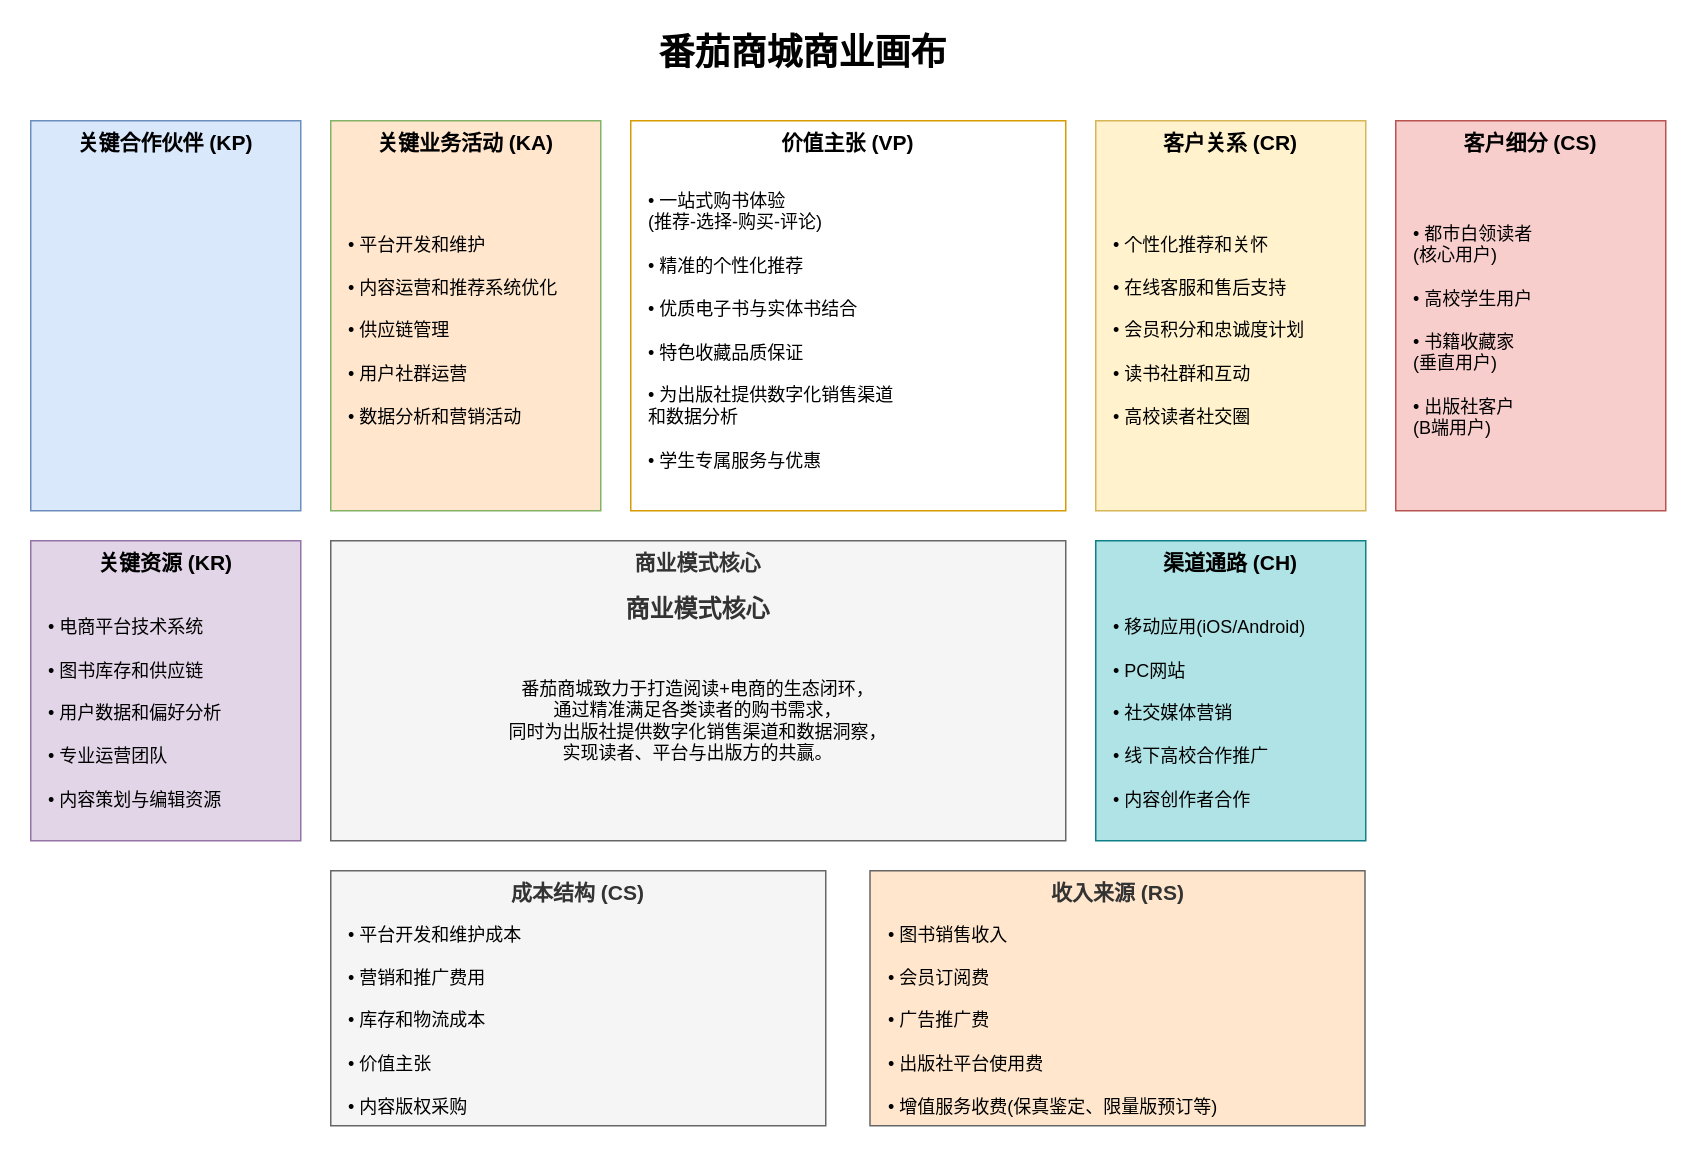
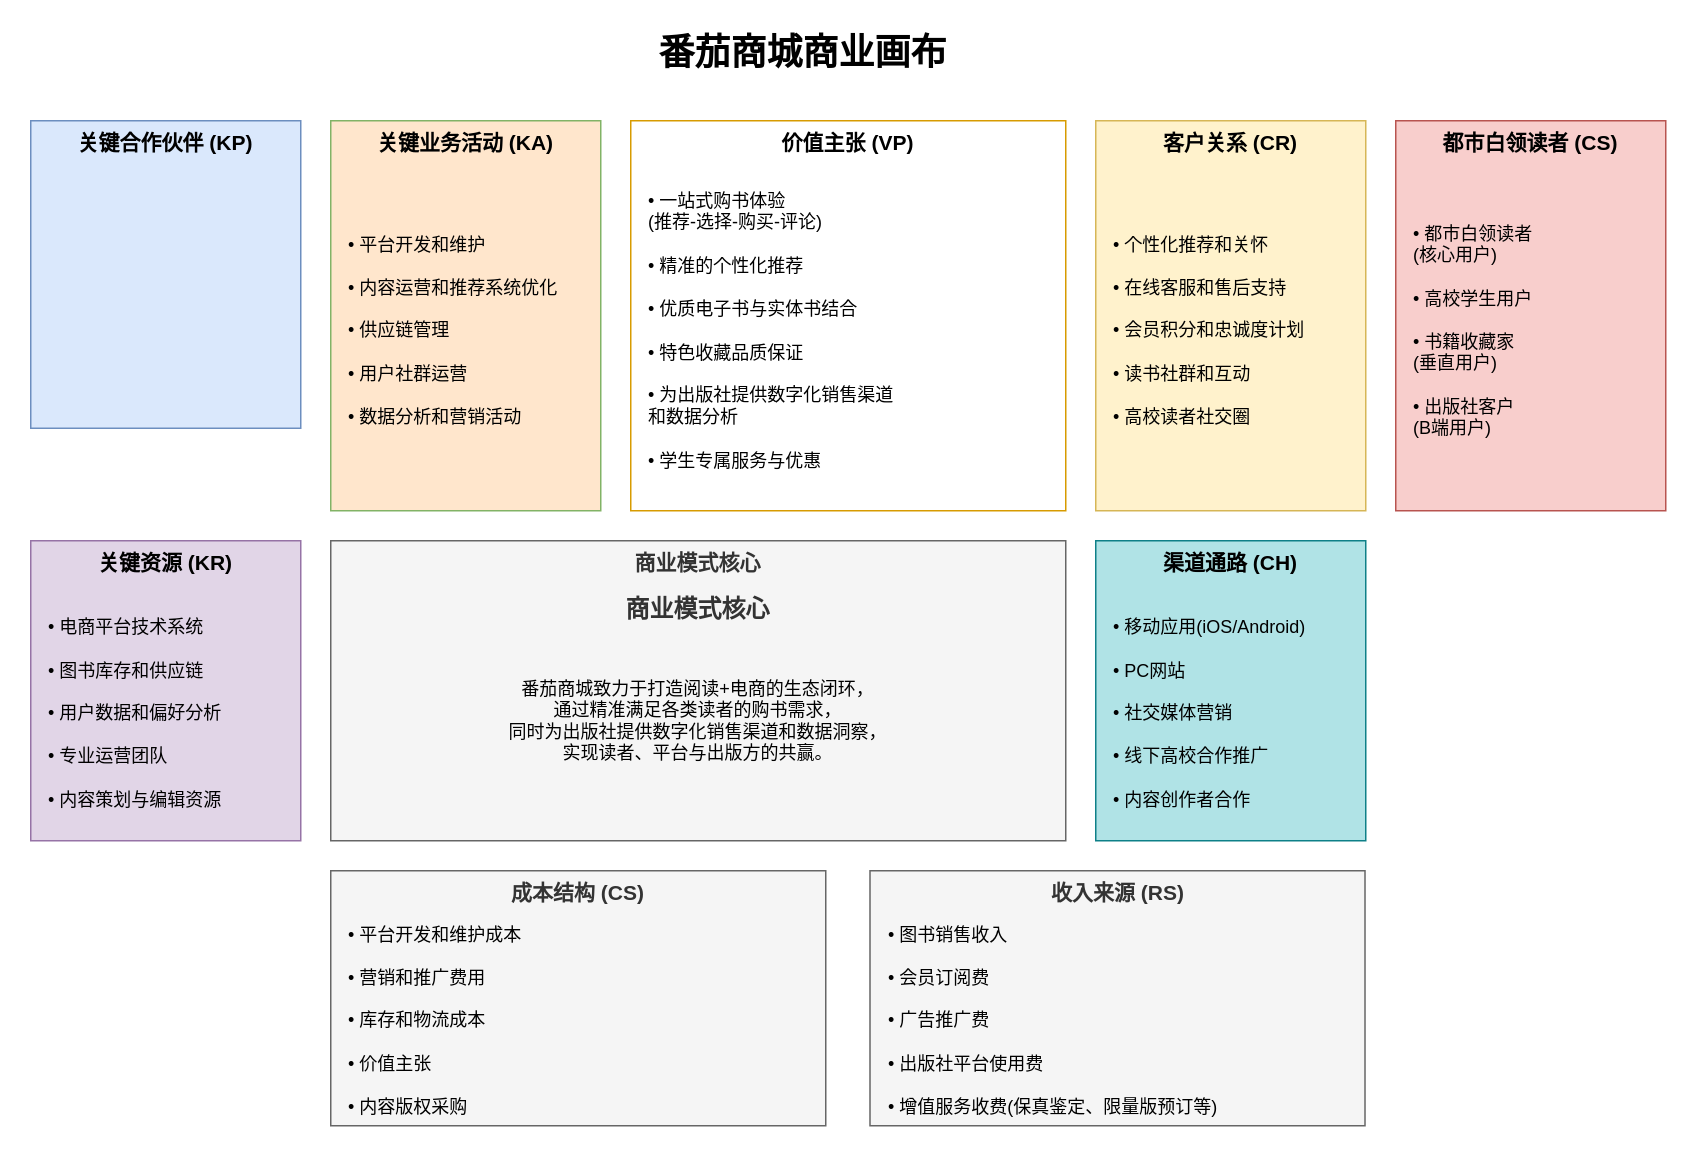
node "客户细分 (CS)": label "客户细分 (CS)" -> "都市白领读者 (CS)"
node "关键合作伙伴 (KP)": size 270x390 -> 270x308
node "收入来源 (RS)": fillcolor #ffe6cc -> #f5f5f5
